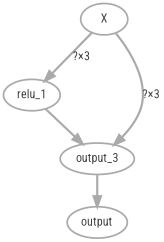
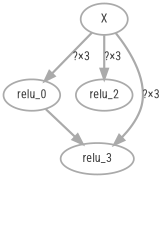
node "relu_1": label "relu_1" -> "relu_0"
node "relu_2": added
node "output_3": label "output_3" -> "relu_3"
node "output": removed
